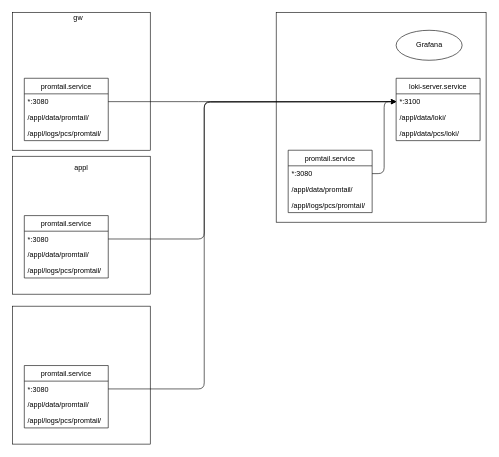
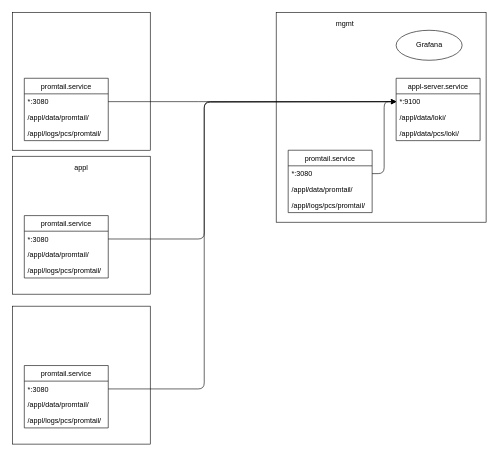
node "gw": removed
node "mgmt": added
node "loki-server.service": label "loki-server.service" -> "appl-server.service"
node "*:3100": label "*:3100" -> "*:9100"
